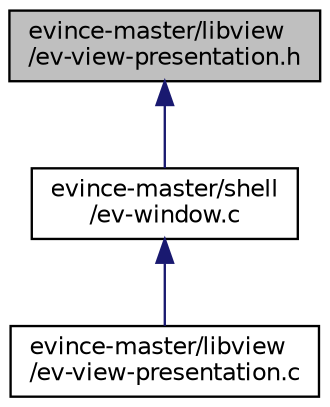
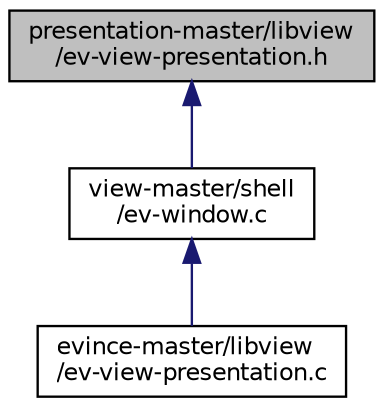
node "evince-master/libview /ev-view-presentation.h": label "evince-master/libview /ev-view-presentation.h" -> "presentation-master/libview /ev-view-presentation.h"
node "evince-master/shell /ev-window.c": label "evince-master/shell /ev-window.c" -> "view-master/shell /ev-window.c"
